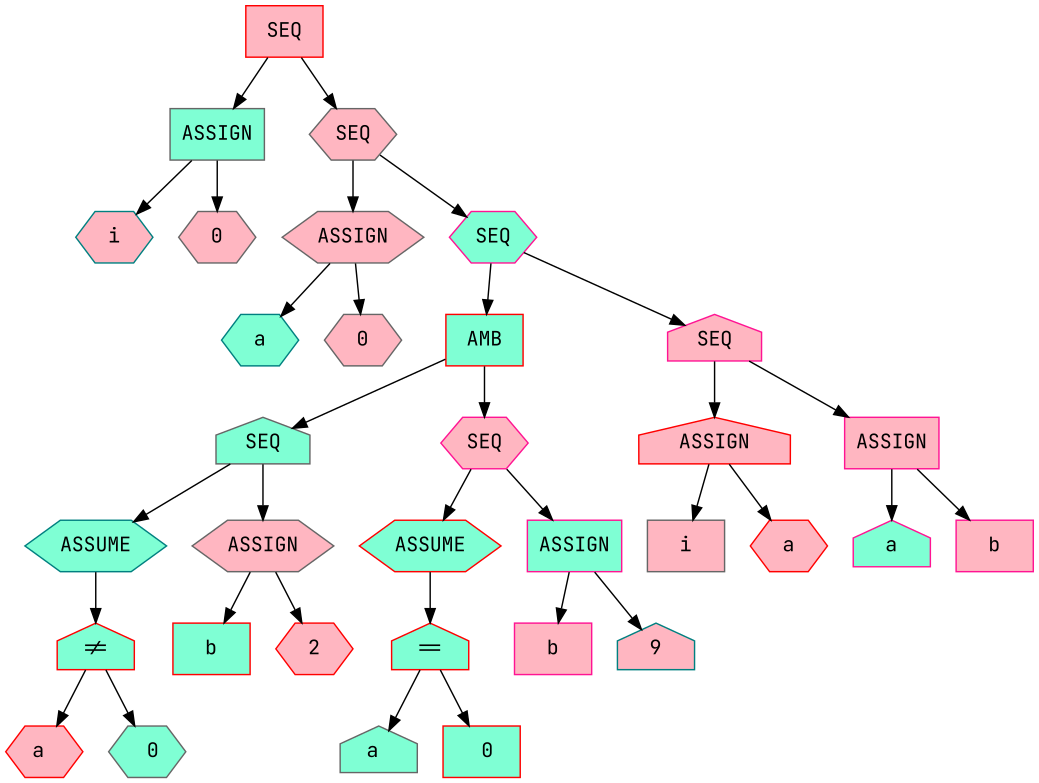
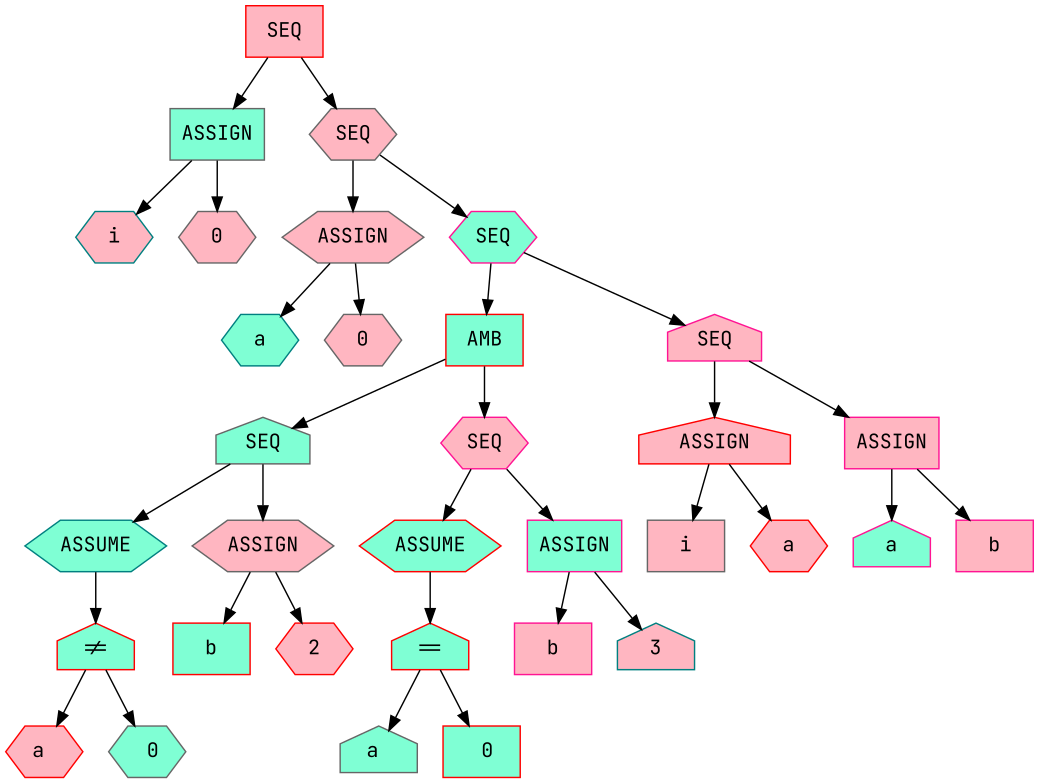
node "9": label "9" -> "3"
